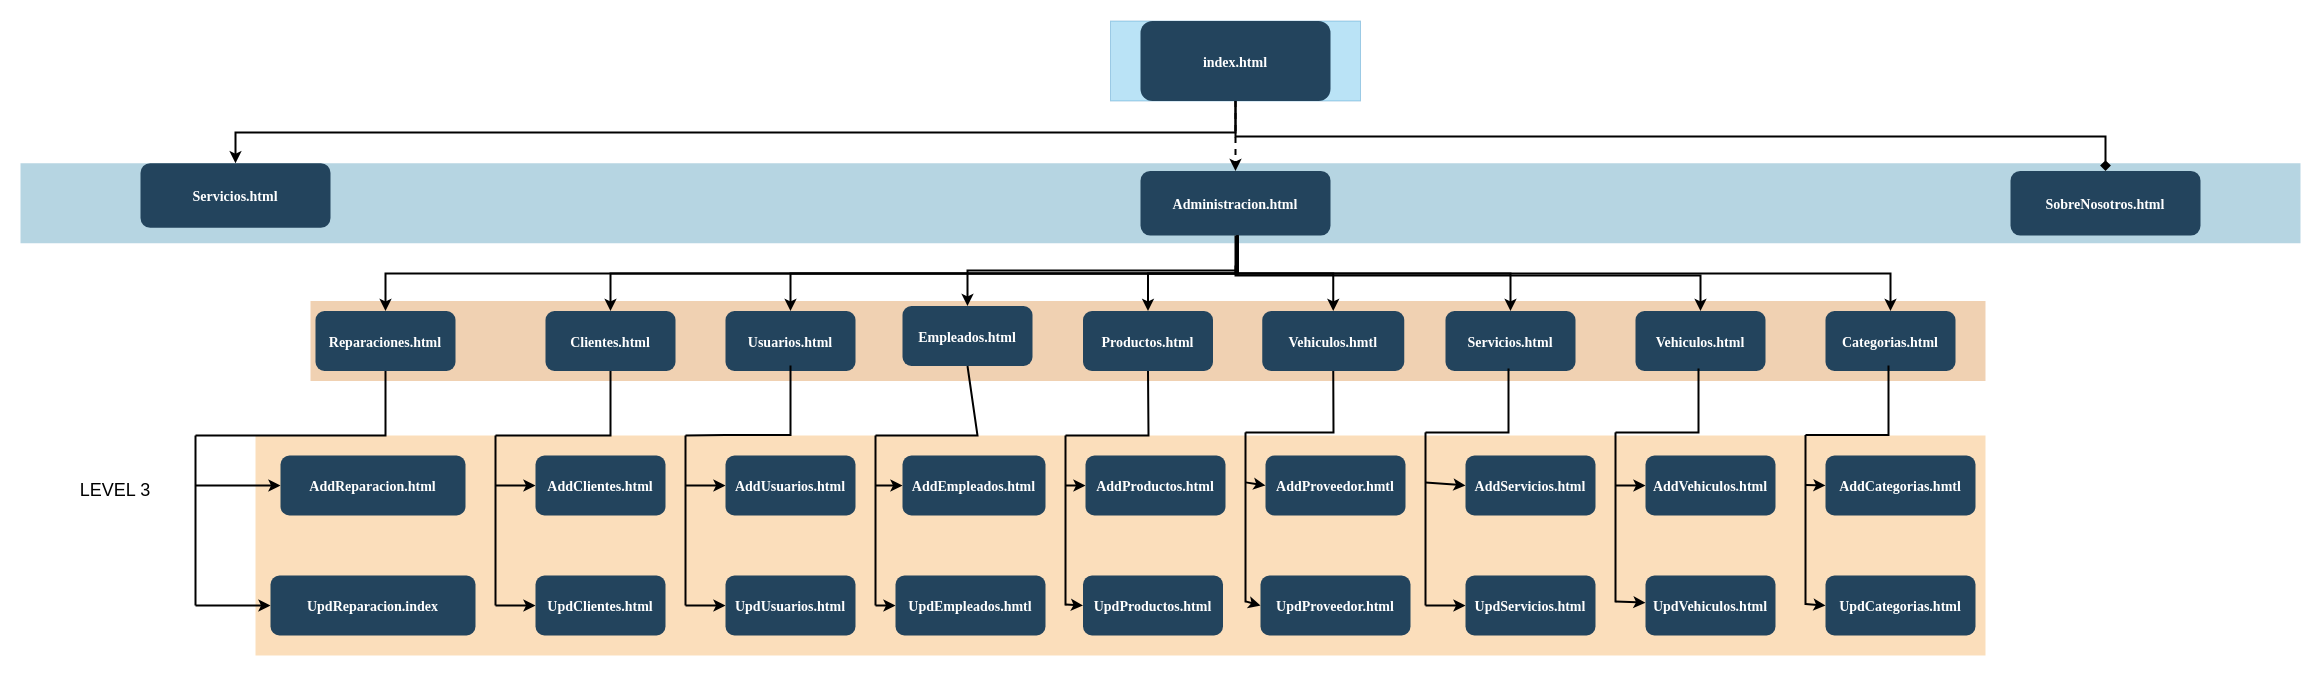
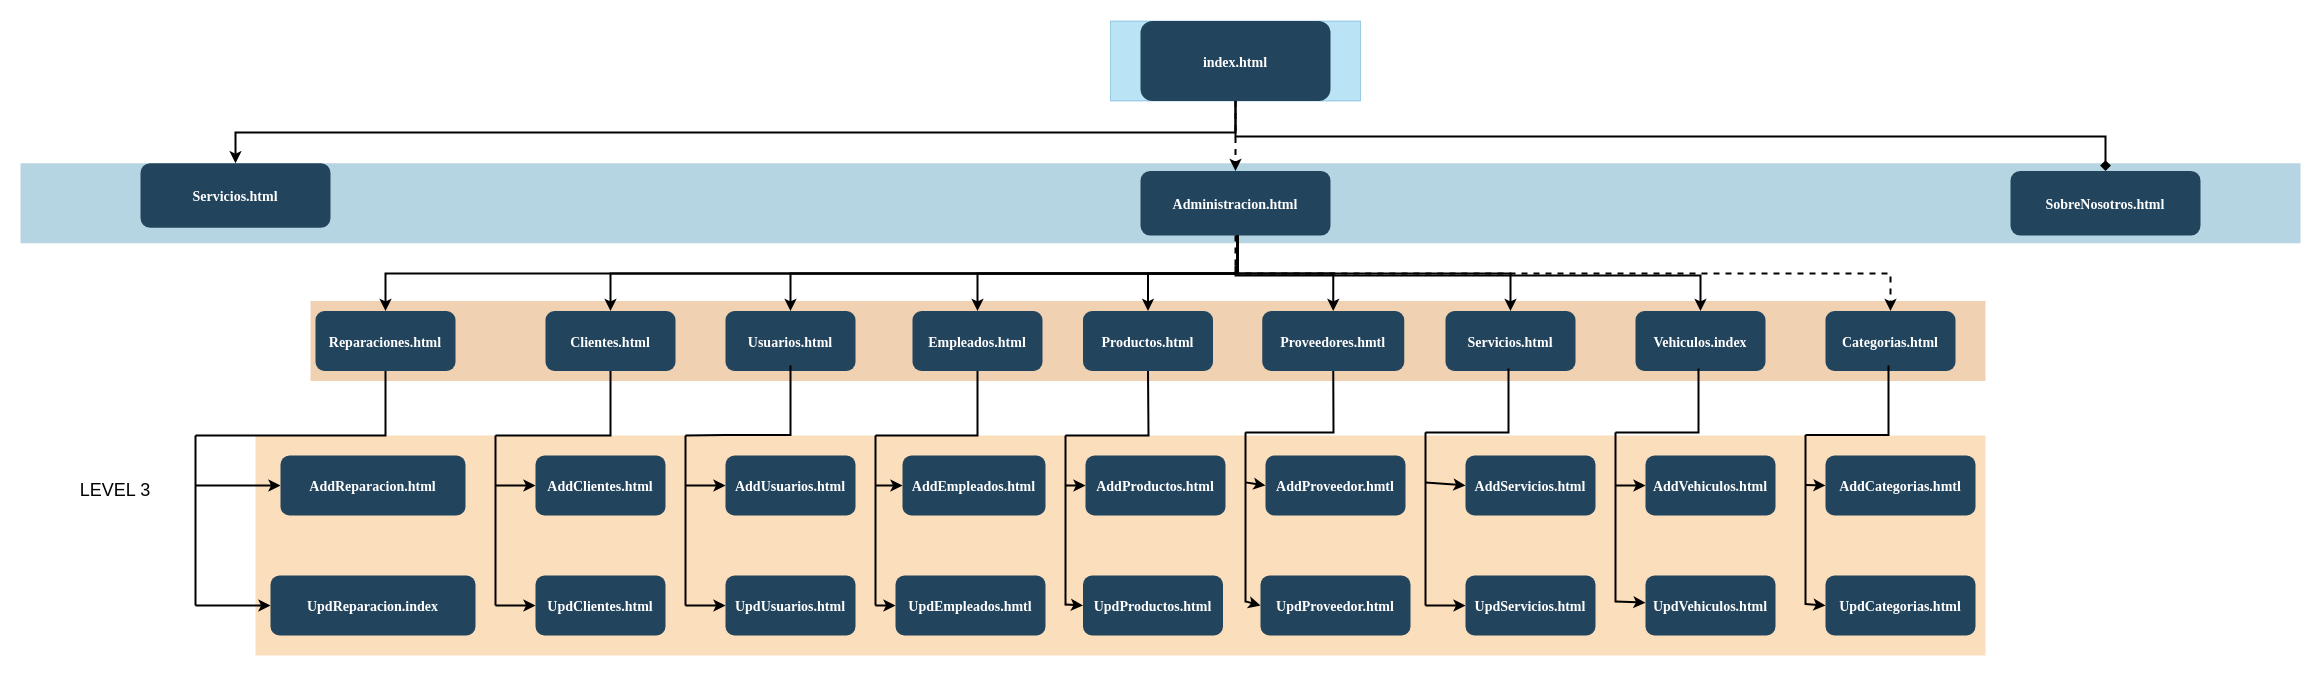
edge "Administracion.html" -> "Categorias.html": style solid -> dashed
node "Empleados.html": moved (968, 336) -> (978, 341)
node "Vehiculos.hmtl": label "Vehiculos.hmtl" -> "Proveedores.hmtl"
node "Vehiculos.html": label "Vehiculos.html" -> "Vehiculos.index"
